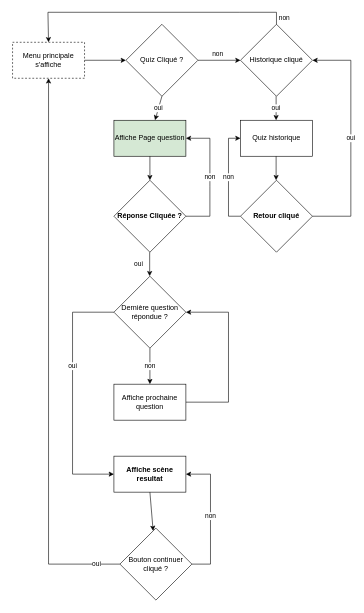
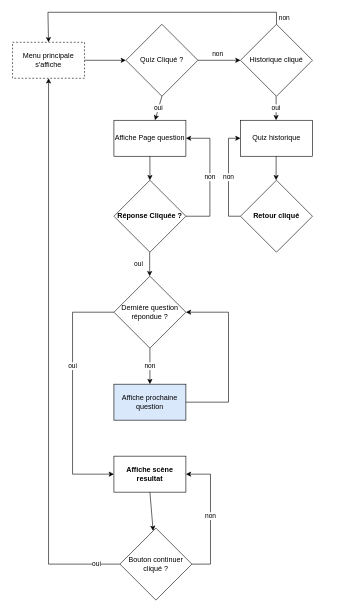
node "Affiche Page question": fillcolor #d5e8d4 -> #ffffff
edge "Retour cliqué" -> "Historique cliqué": removed, label "oui"
node "Affiche prochaine question": fillcolor #ffffff -> #dae8fc
